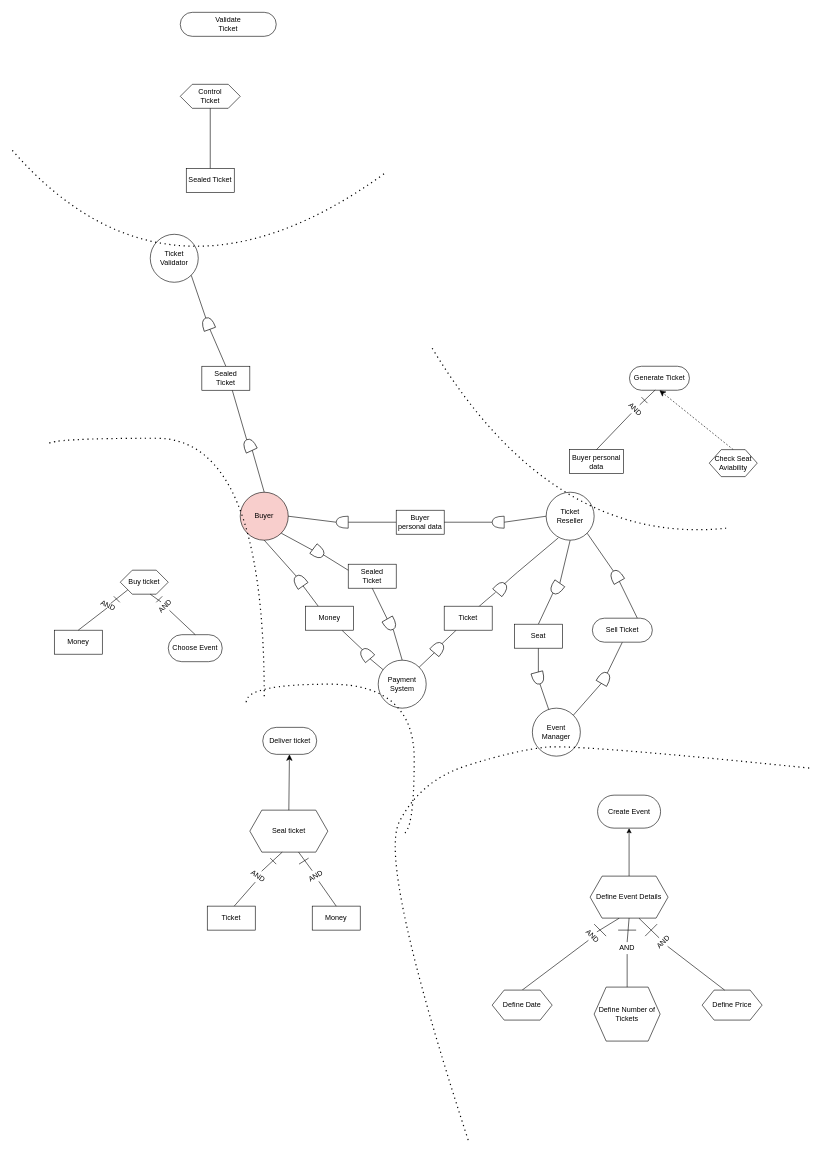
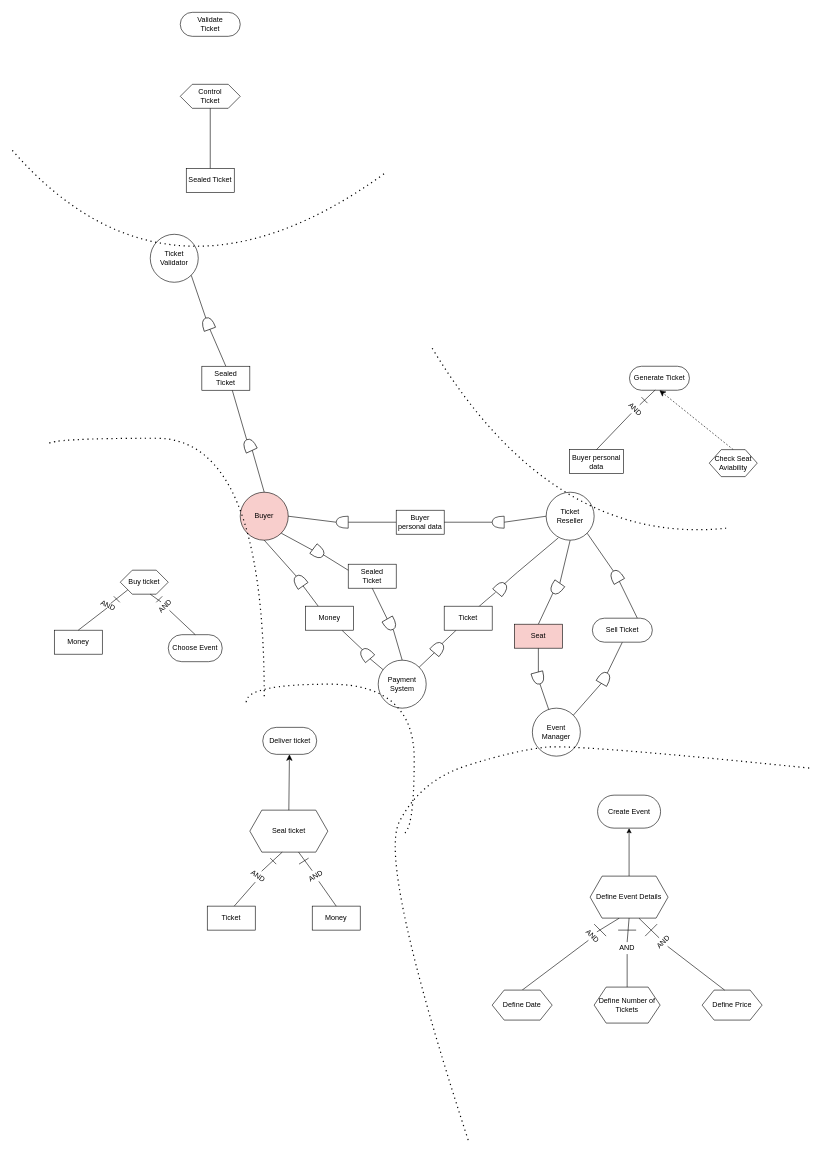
node "Validate Ticket": size 96x24 -> 60x24
node "Seat": fillcolor #ffffff -> #f8cecc
node "Define Number of Tickets": size 66x54 -> 66x36
